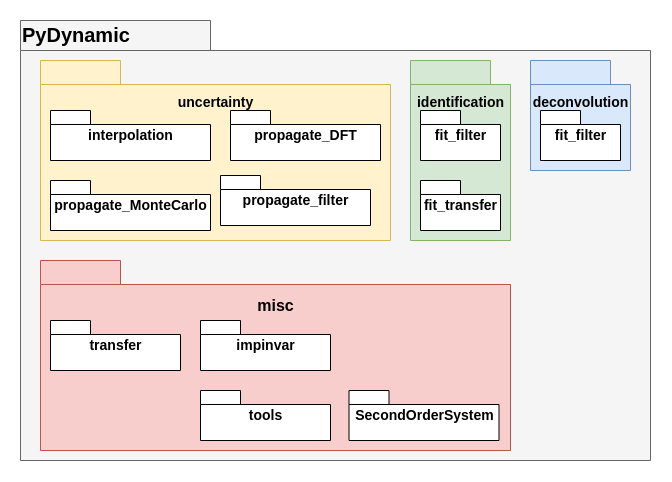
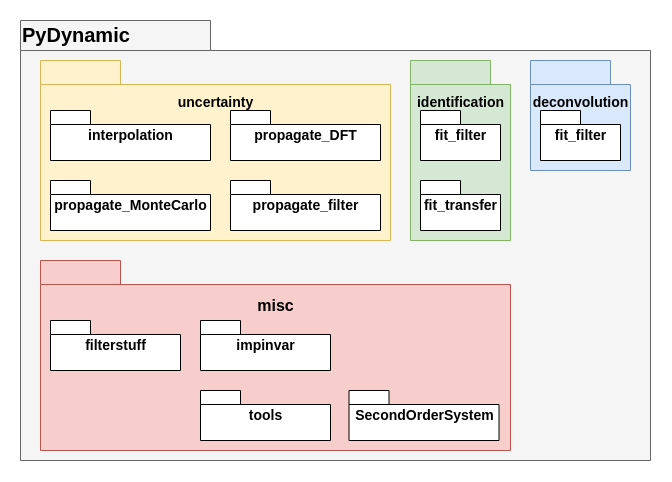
node "propagate_filter": moved (296, 200) -> (306, 205)
node "transfer": label "transfer" -> "filterstuff"
